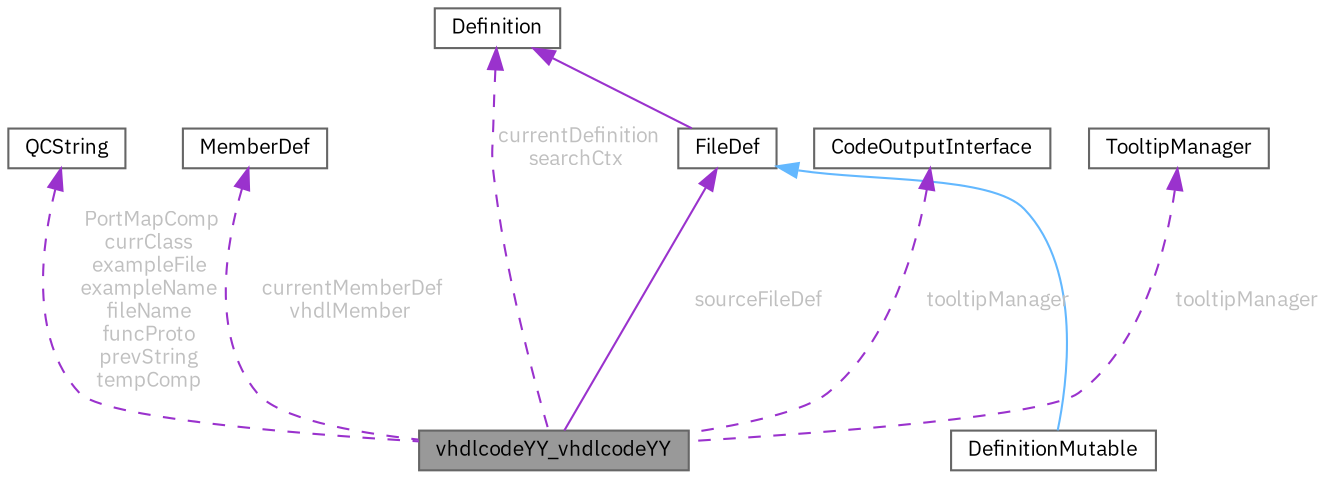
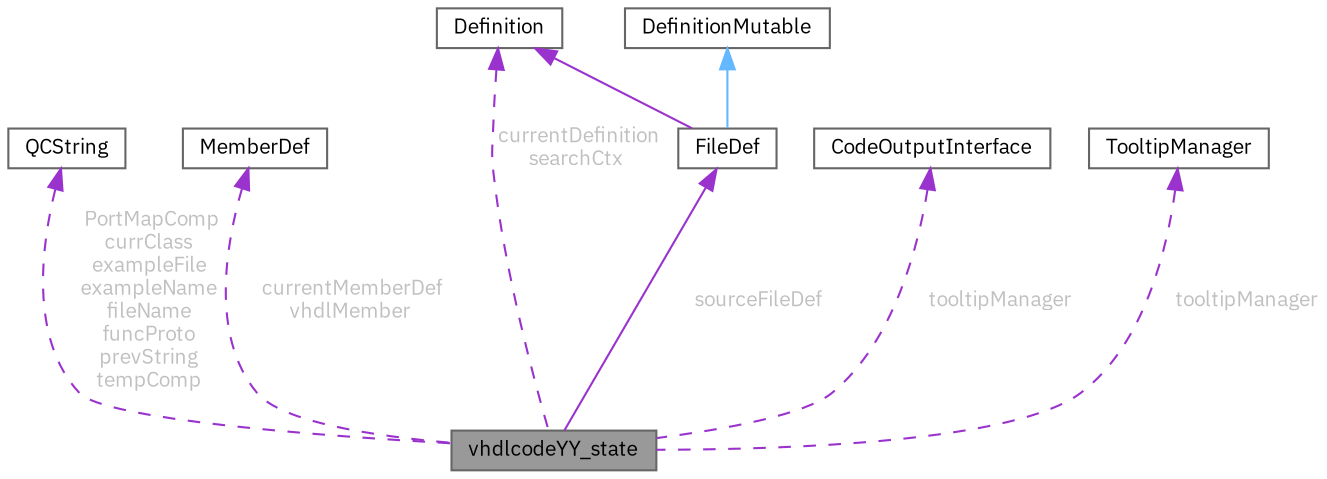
edge "DefinitionMutable" -> "FileDef": reversed
node "vhdlcodeYY_vhdlcodeYY": label "vhdlcodeYY_vhdlcodeYY" -> "vhdlcodeYY_state"
